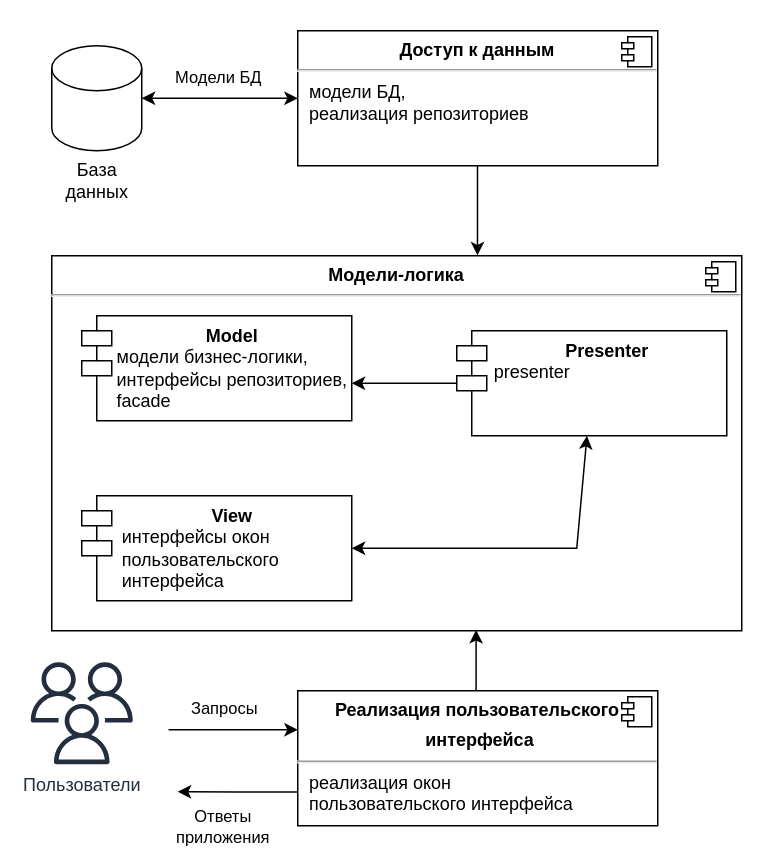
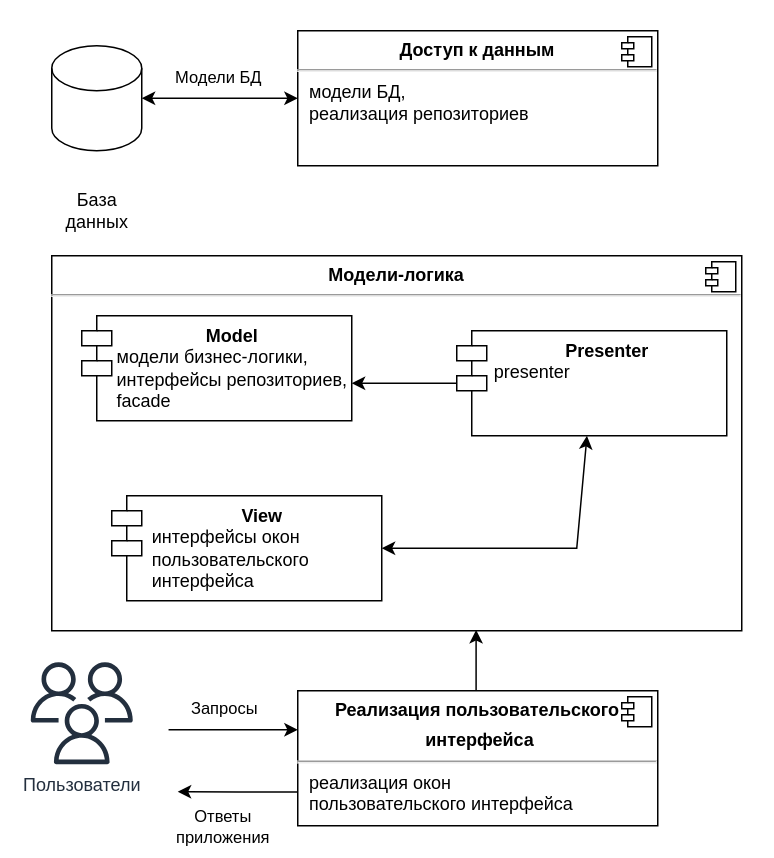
node "База данных": moved (97, 181) -> (97, 211)
edge "Доступ к данным модели БД, реализация репозиториев" -> "Модели-логика": removed
node "View интерфейсы окон пользовательского интерфейса": moved (217, 548) -> (247, 548)
